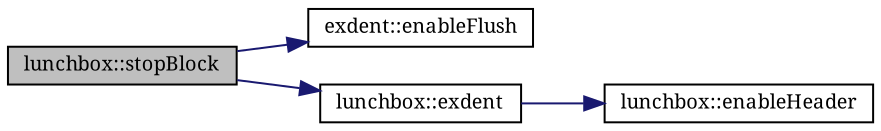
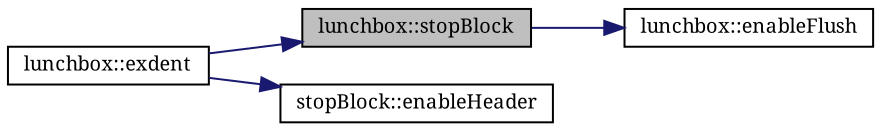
node "exdent::enableFlush": label "exdent::enableFlush" -> "lunchbox::enableFlush"
edge "lunchbox::stopBlock" -> "lunchbox::exdent": reversed
node "lunchbox::enableHeader": label "lunchbox::enableHeader" -> "stopBlock::enableHeader"
